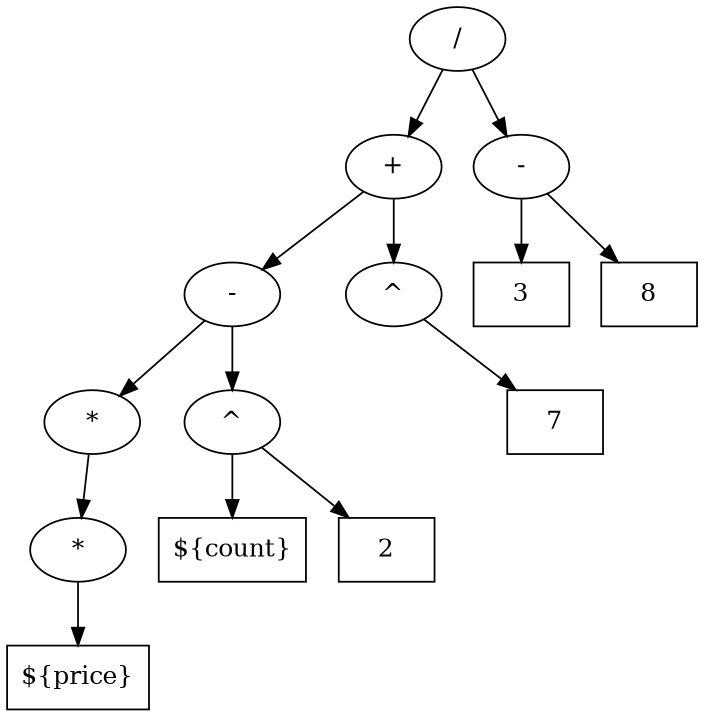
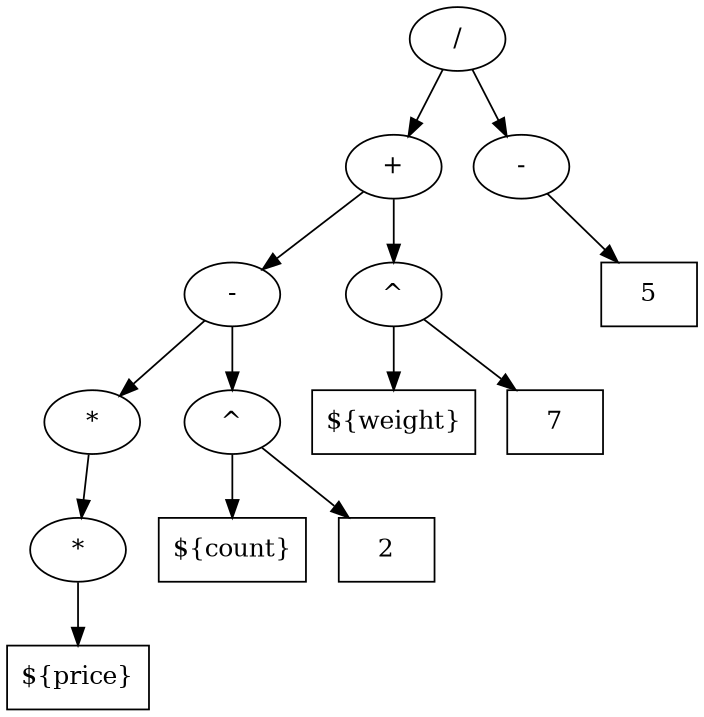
node "3": removed
node "8": label "8" -> "5"
node "${weight}": added
